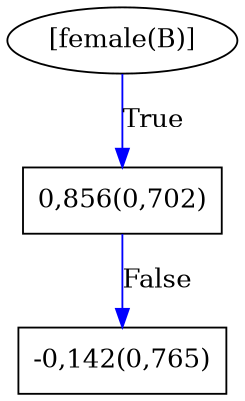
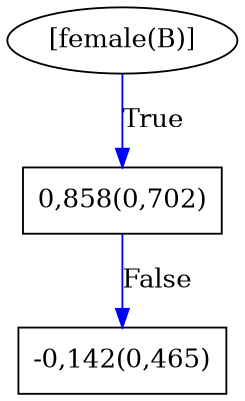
node "0,856(0,702)": label "0,856(0,702)" -> "0,858(0,702)"
node "-0,142(0,765)": label "-0,142(0,765)" -> "-0,142(0,465)"
